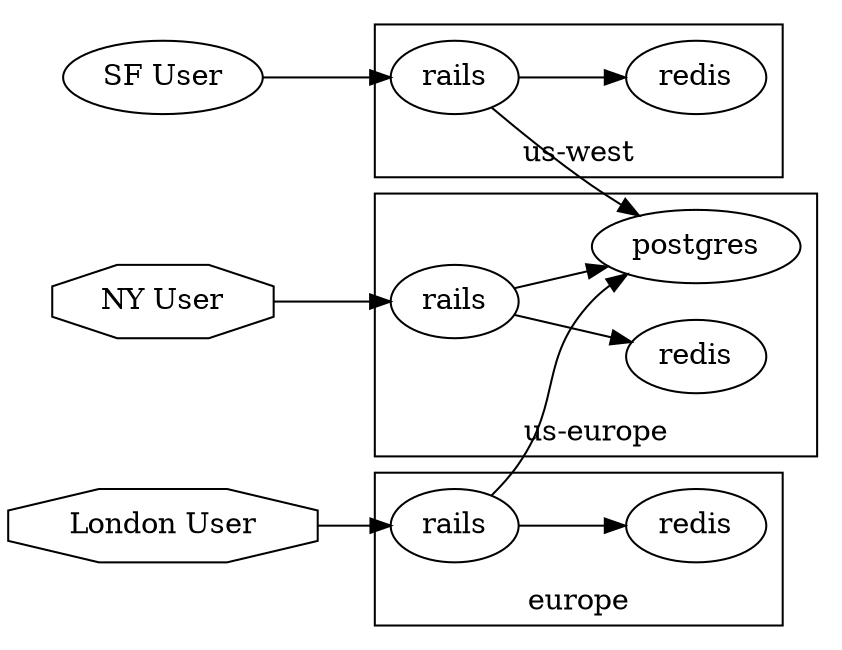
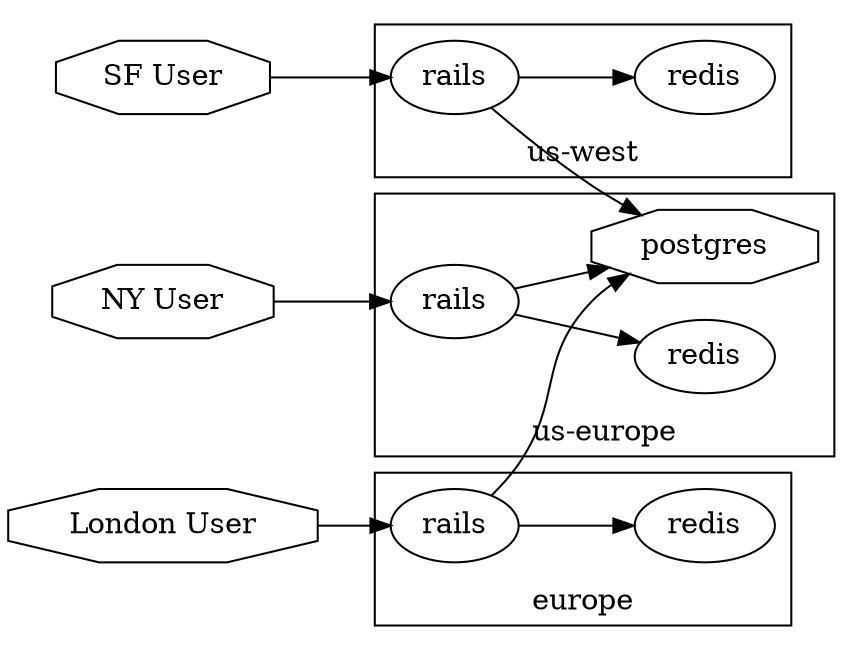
node "SF User": shape ellipse -> octagon
node "postgres": shape ellipse -> octagon
